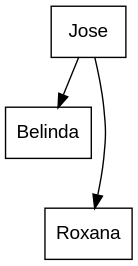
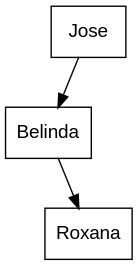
edge "Jose" -> "Roxana": now "Belinda" -> "Roxana"
